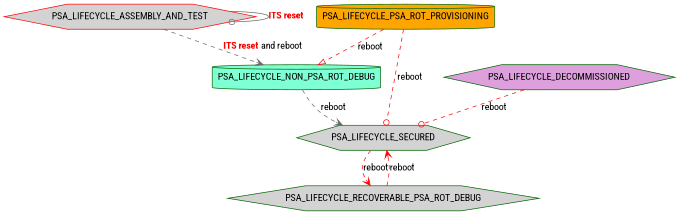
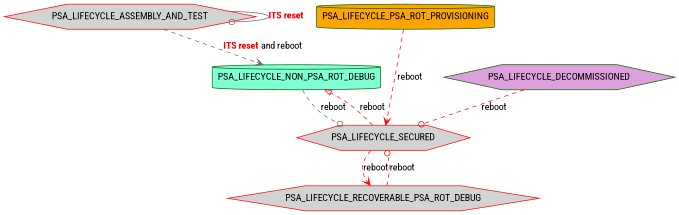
edge "PSA_LIFECYCLE_PSA_ROT_PROVISIONING" -> "PSA_LIFECYCLE_NON_PSA_ROT_DEBUG": now "PSA_LIFECYCLE_SECURED" -> "PSA_LIFECYCLE_NON_PSA_ROT_DEBUG"
edge "PSA_LIFECYCLE_PSA_ROT_PROVISIONING" -> "PSA_LIFECYCLE_SECURED": arrowhead odot -> vee
edge "PSA_LIFECYCLE_NON_PSA_ROT_DEBUG" -> "PSA_LIFECYCLE_SECURED": arrowhead vee -> odot
node "PSA_LIFECYCLE_SECURED": color darkgreen -> red
edge "PSA_LIFECYCLE_RECOVERABLE_PSA_ROT_DEBUG" -> "PSA_LIFECYCLE_SECURED": arrowhead vee -> odot
node "PSA_LIFECYCLE_RECOVERABLE_PSA_ROT_DEBUG": color darkgreen -> red
